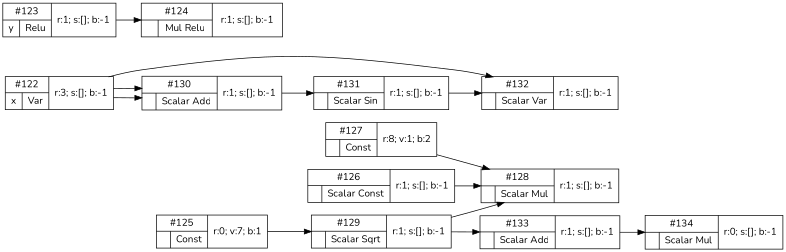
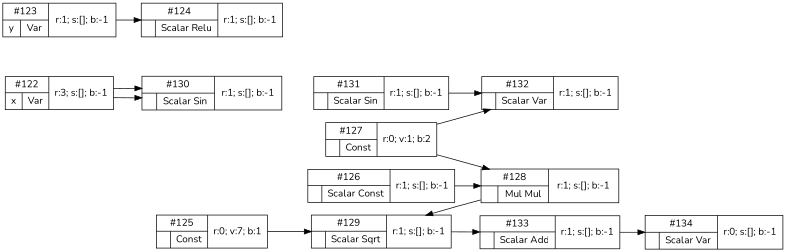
node "#123": text "Relu" -> "Var"
node "#124": text "Mul Relu" -> "Scalar Relu"
edge "#122" -> "#132": now "#127" -> "#132"
edge "#130" -> "#131": removed
node "#130": text "Scalar Add" -> "Scalar Sin"
node "#127": text "r:8; v:1; b:2" -> "r:0; v:1; b:2"
node "#128": text "Scalar Mul" -> "Mul Mul"
edge "#129" -> "#128": reversed
node "#134": text "Scalar Mul" -> "Scalar Var"
